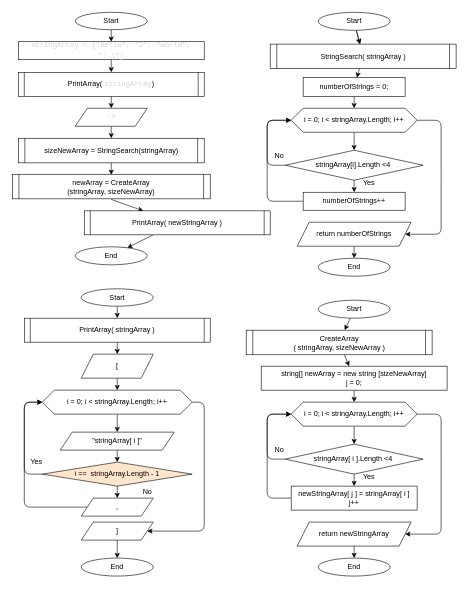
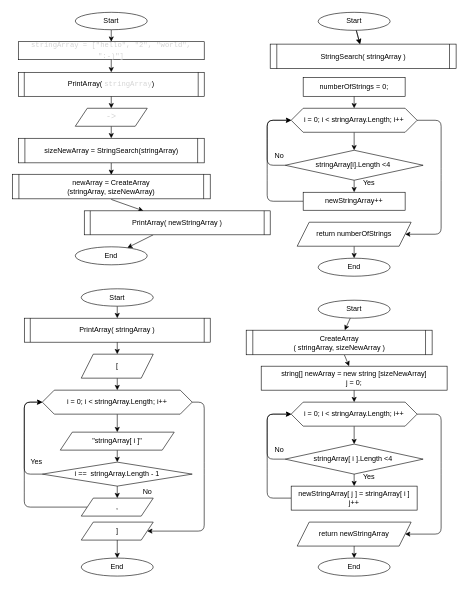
edge "StringSearch( stringArray )" -> "numberOfStrings = 0;": removed
node "numberOfStrings++": label "numberOfStrings++" -> "newStringArray++"
node "i == stringArray.Length - 1": fillcolor #ffe6cc -> #ffffff
